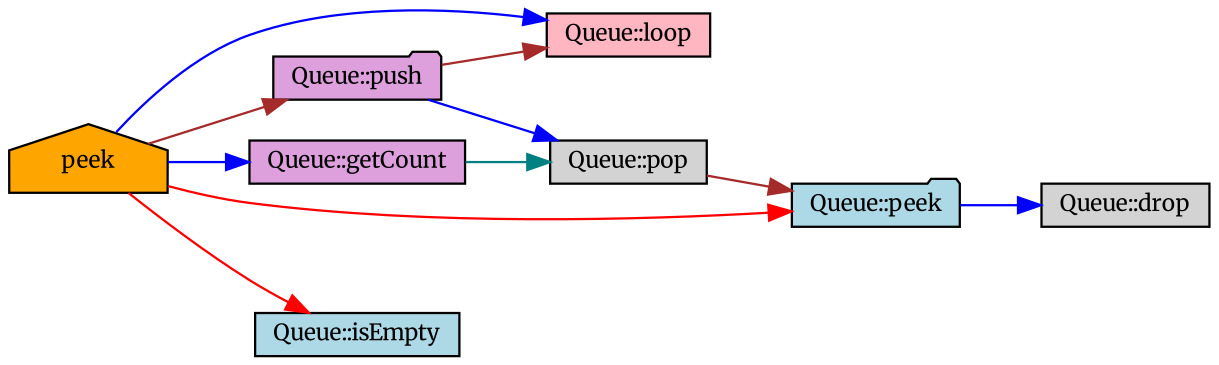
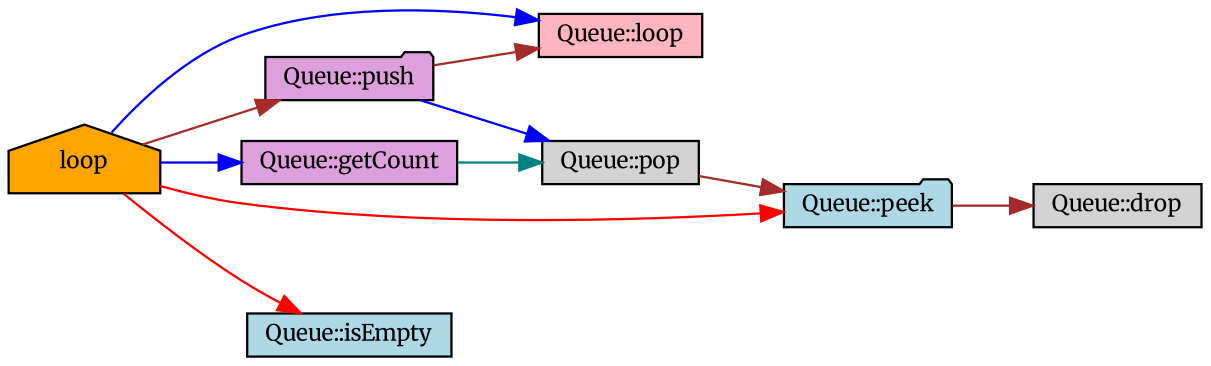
node "peek": label "peek" -> "loop"
edge "Queue::peek" -> "Queue::drop": color blue -> brown
